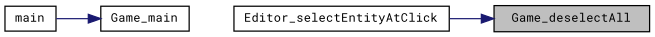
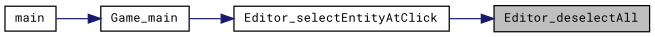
edge "Game_main" -> "Editor_selectEntityAtClick": added
node "Game_deselectAll": label "Game_deselectAll" -> "Editor_deselectAll"
